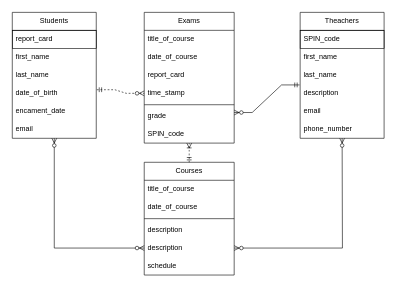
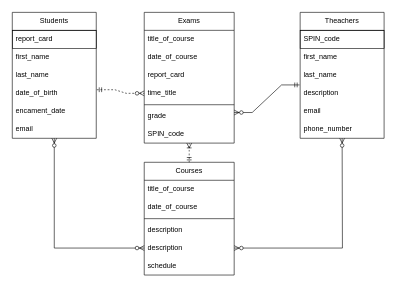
node "time_stamp": label "time_stamp" -> "time_title"
